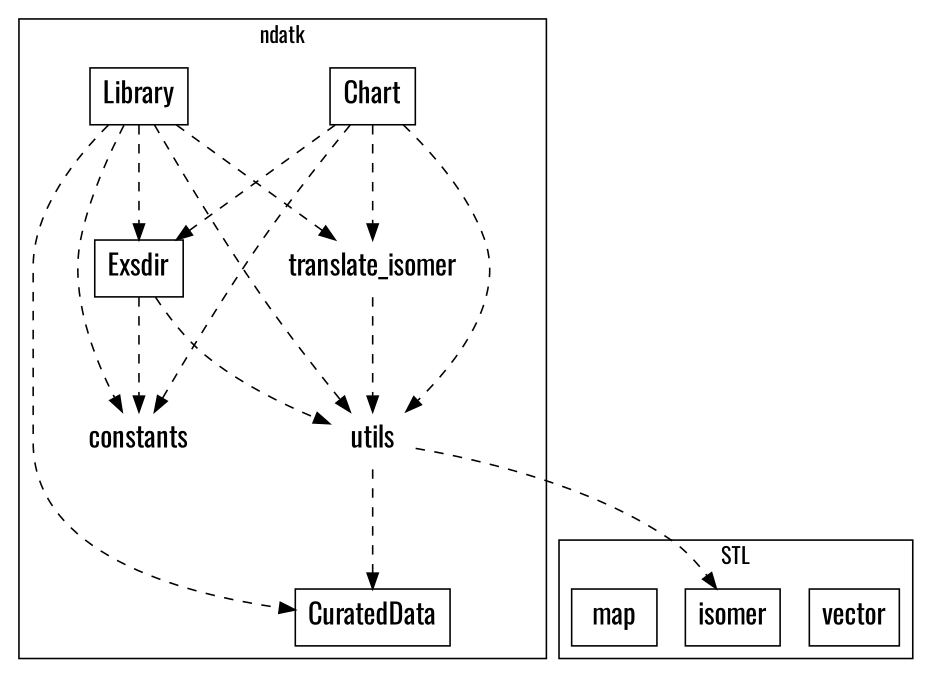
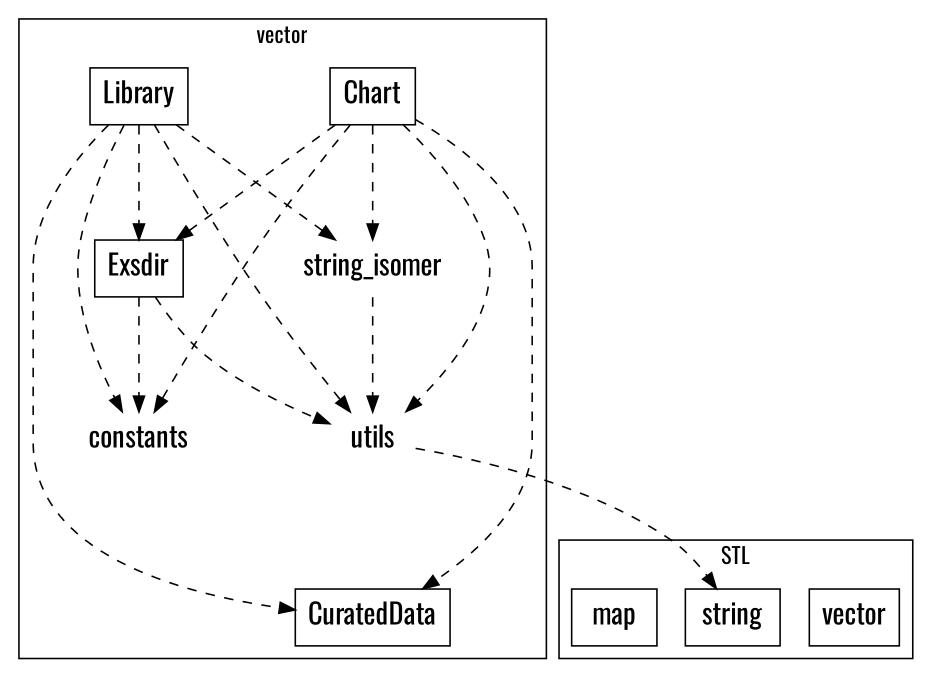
cluster "ndatk": label "ndatk" -> "vector"
node "translate_isomer": label "translate_isomer" -> "string_isomer"
edge "utils" -> "CuratedData": now "Chart" -> "CuratedData"
node "isomer": label "isomer" -> "string"
